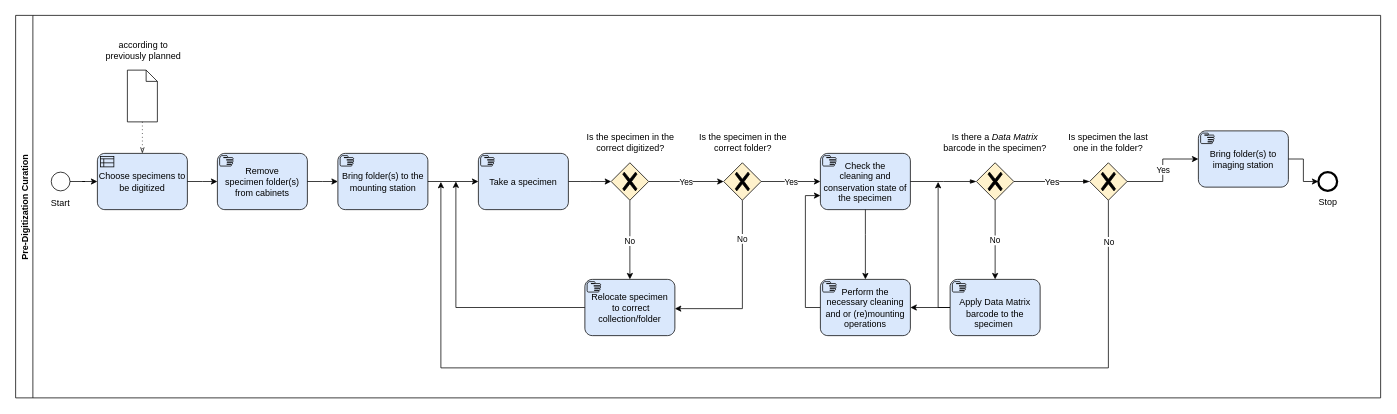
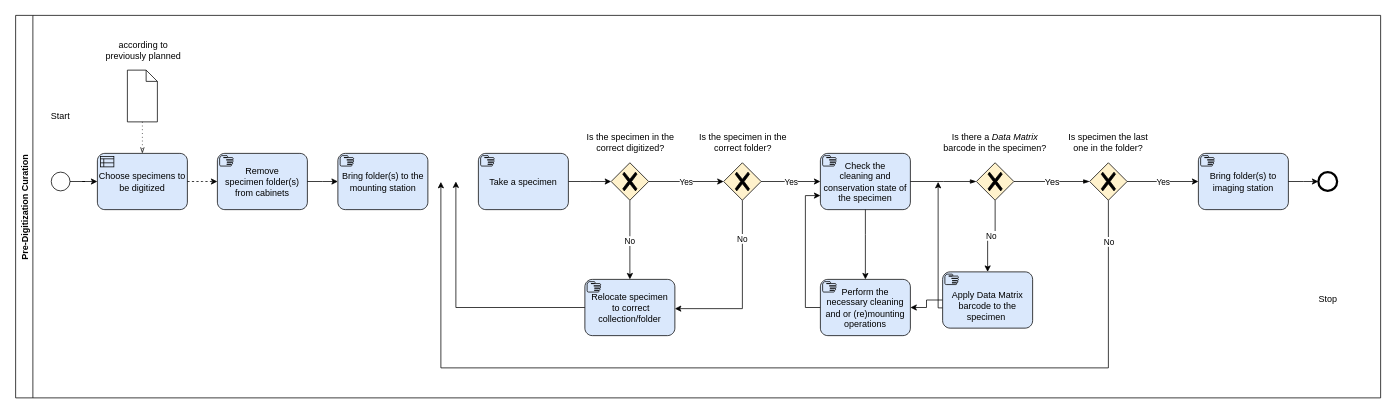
node "Bring folder(s) to imaging station": moved (1243, 159) -> (1243, 182)
edge "Choose specimens to be digitized" -> "Remove specimen folder(s) from cabinets": style solid -> dashed
edge "Bring folder(s) to the mounting station" -> "Take a specimen": removed
node "Stop": moved (1328, 202) -> (1328, 300)
node "Start": moved (60, 203) -> (60, 117)
node "Apply Data Matrix barcode to the specimen": moved (995, 308) -> (987, 300)
